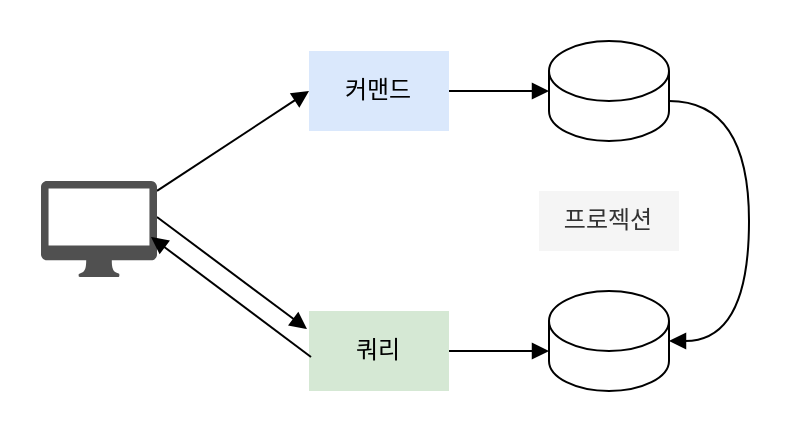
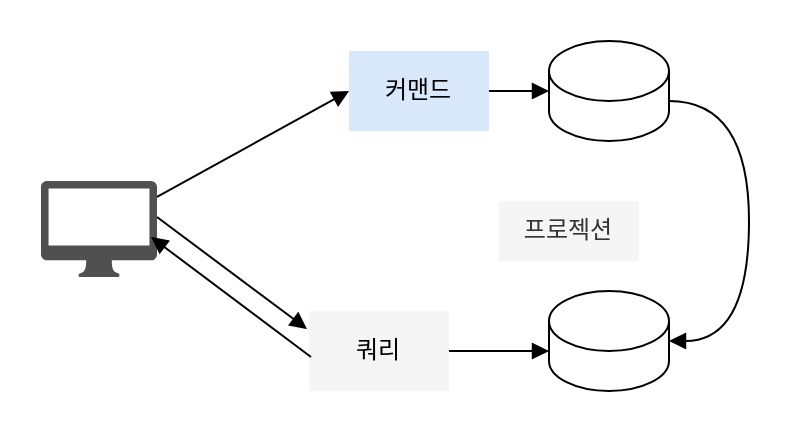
node "커맨드": moved (379, 91) -> (419, 91)
node "프로젝션": moved (609, 221) -> (569, 231)
node "쿼리": fillcolor #d5e8d4 -> #f5f5f5
